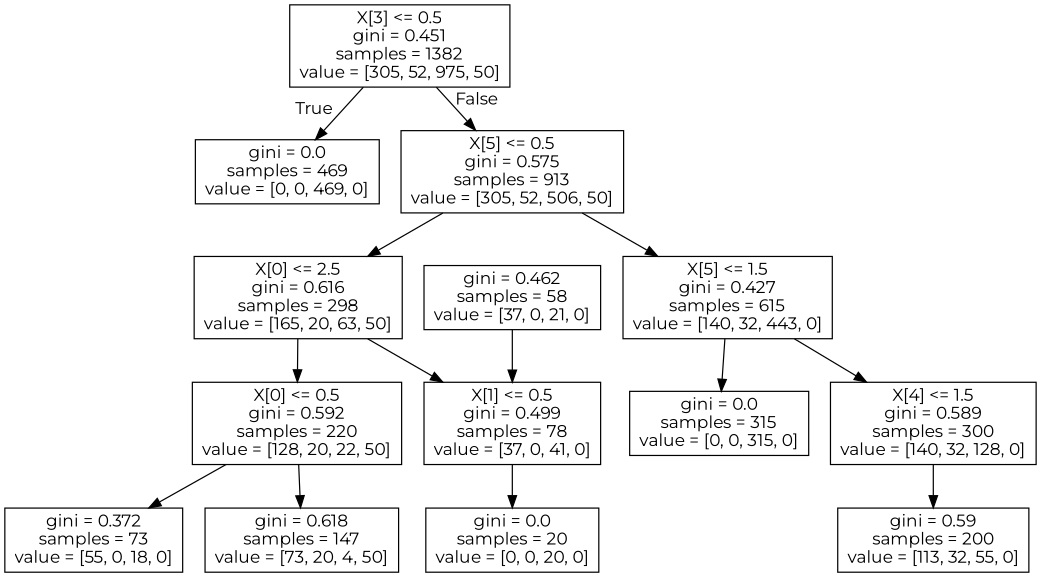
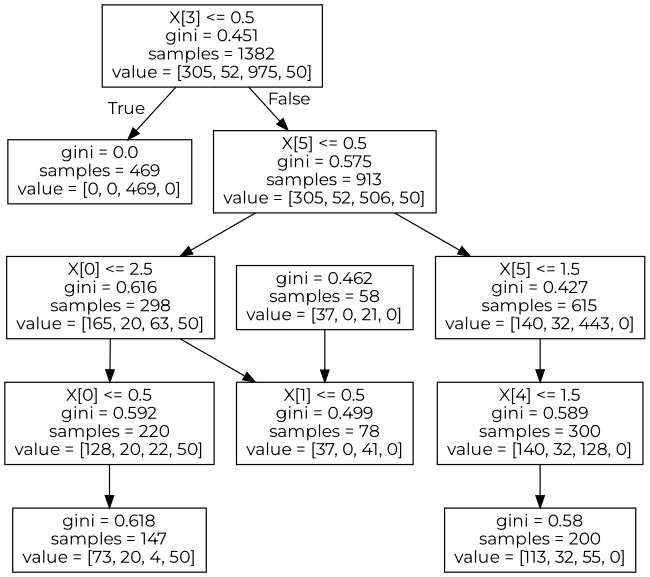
node "gini = 0.0 samples = 315 value = [0, 0, 315, 0]": removed
node "gini = 0.372 samples = 73 value = [55, 0, 18, 0]": removed
node "gini = 0.0 samples = 20 value = [0, 0, 20, 0]": removed
node "gini = 0.59 samples = 200 value = [113, 32, 55, 0]": label "gini = 0.59 samples = 200 value = [113, 32, 55, 0]" -> "gini = 0.58 samples = 200 value = [113, 32, 55, 0]"
